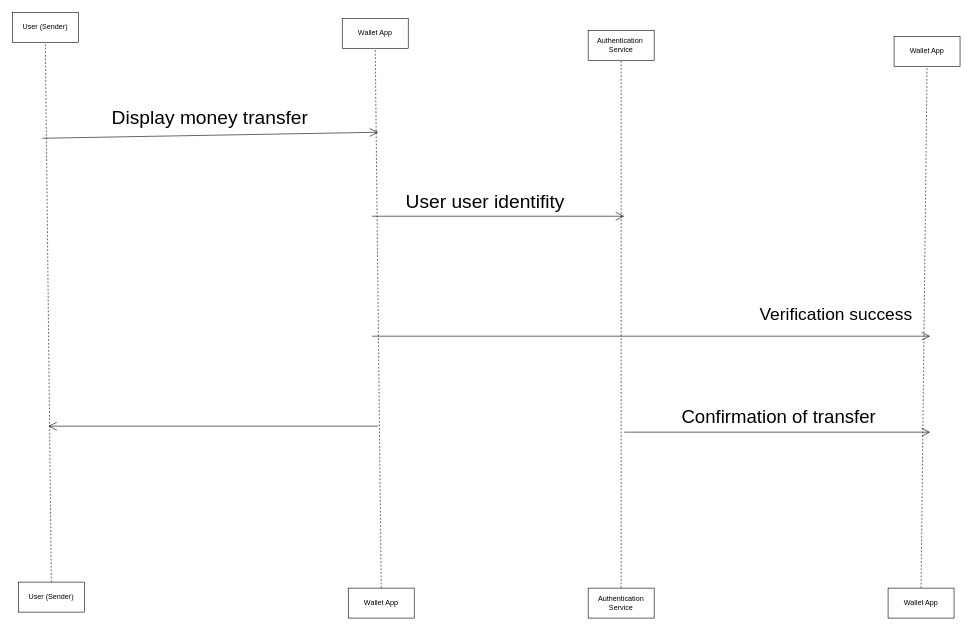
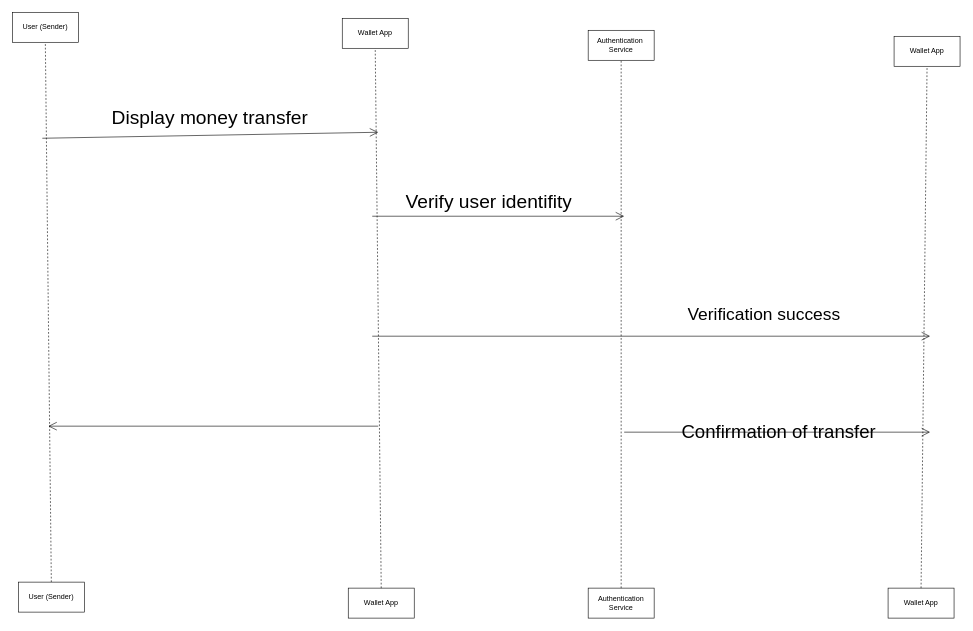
node "User user identifity": label "User user identifity" -> "Verify user identifity"
node "Verification success": moved (858, 320) -> (786, 320)
node "Confirmation of transfer": moved (798, 422) -> (798, 437)
